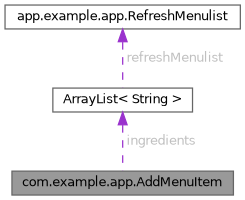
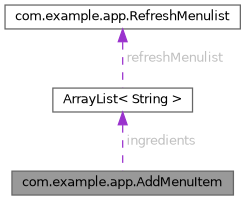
node "app.example.app.RefreshMenulist": label "app.example.app.RefreshMenulist" -> "com.example.app.RefreshMenulist"
